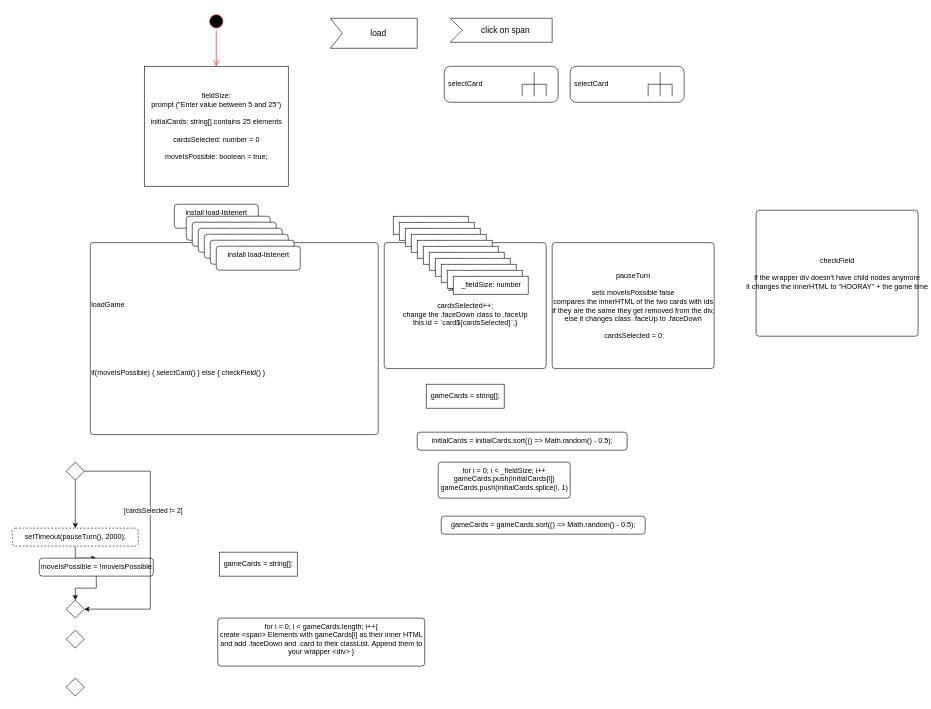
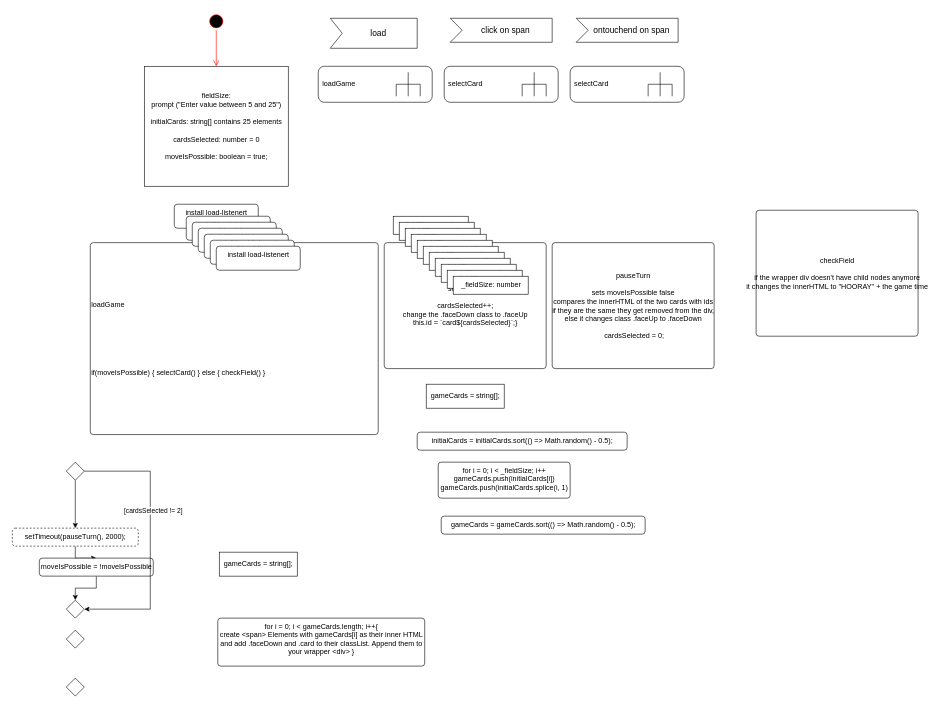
node "ontouchend on span": added
node "loadGame": added
